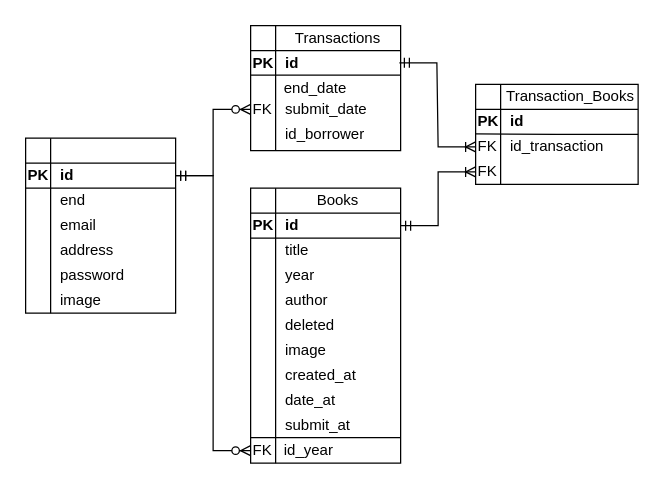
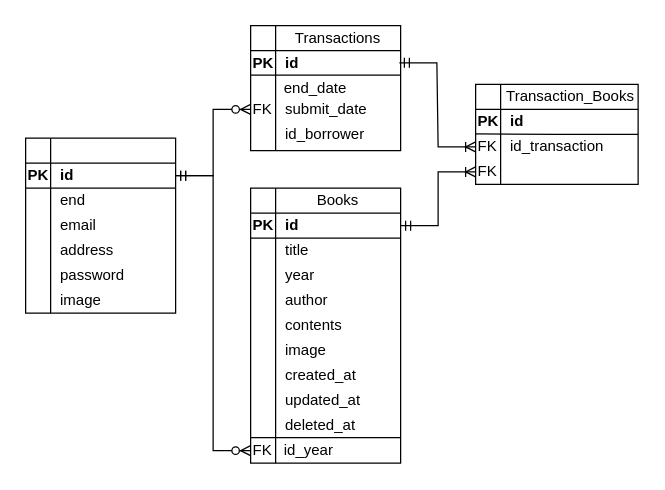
node "deleted": label "deleted" -> "contents"
node "date_at": label "date_at" -> "updated_at"
node "submit_at": label "submit_at" -> "deleted_at"
